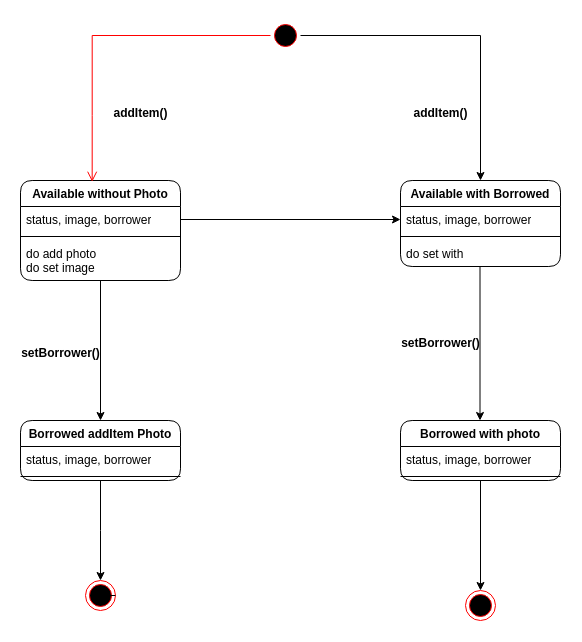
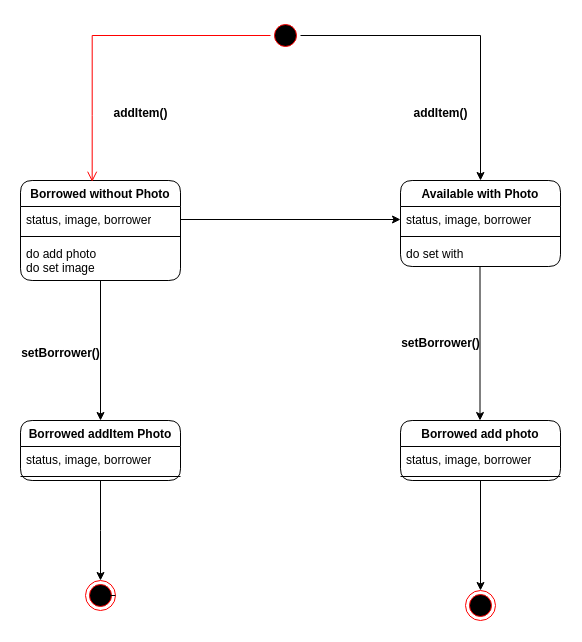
node "Available without Photo": label "Available without Photo" -> "Borrowed without Photo"
node "Available with Borrowed": label "Available with Borrowed" -> "Available with Photo"
node "Borrowed with photo": label "Borrowed with photo" -> "Borrowed add photo"
